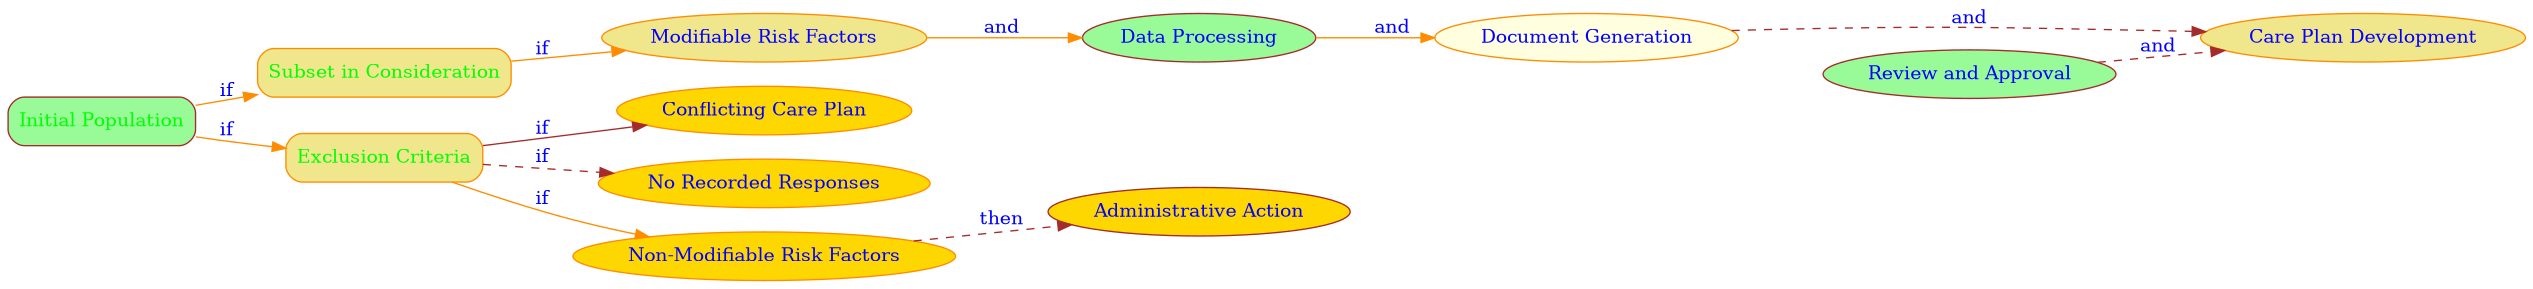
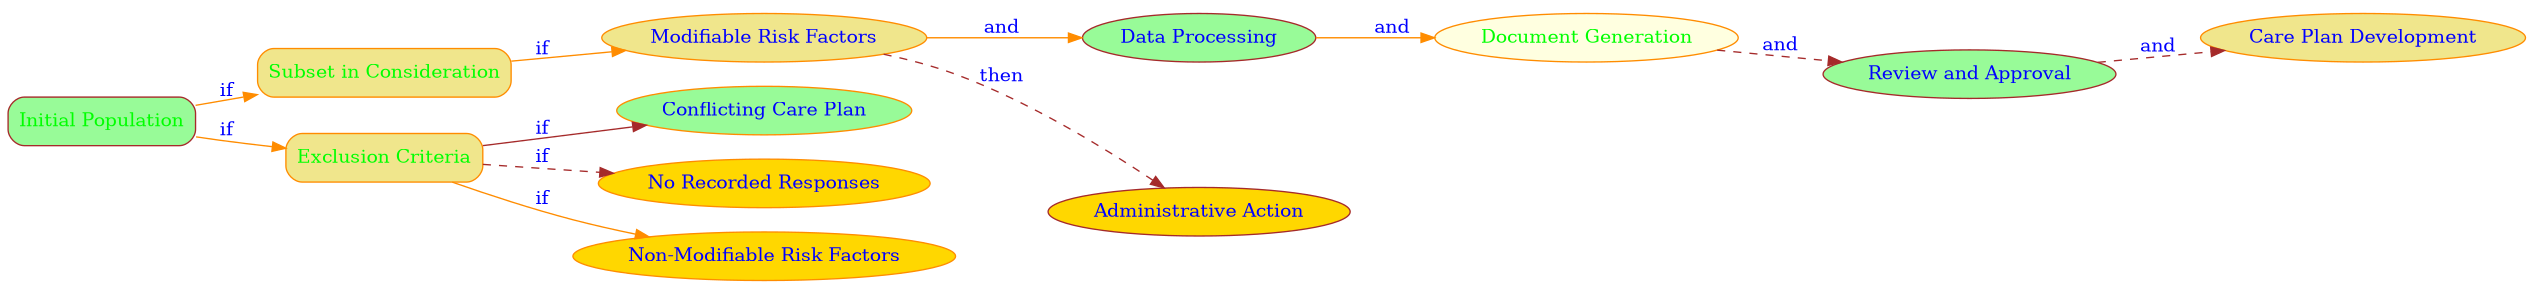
edge "Document Generation" -> "Care Plan Development": now "Document Generation" -> "Review and Approval"
node "Document Generation": fontcolor blue -> green
node "Conflicting Care Plan": fillcolor gold -> palegreen
edge "Non-Modifiable Risk Factors" -> "Administrative Action": now "Modifiable Risk Factors" -> "Administrative Action"
